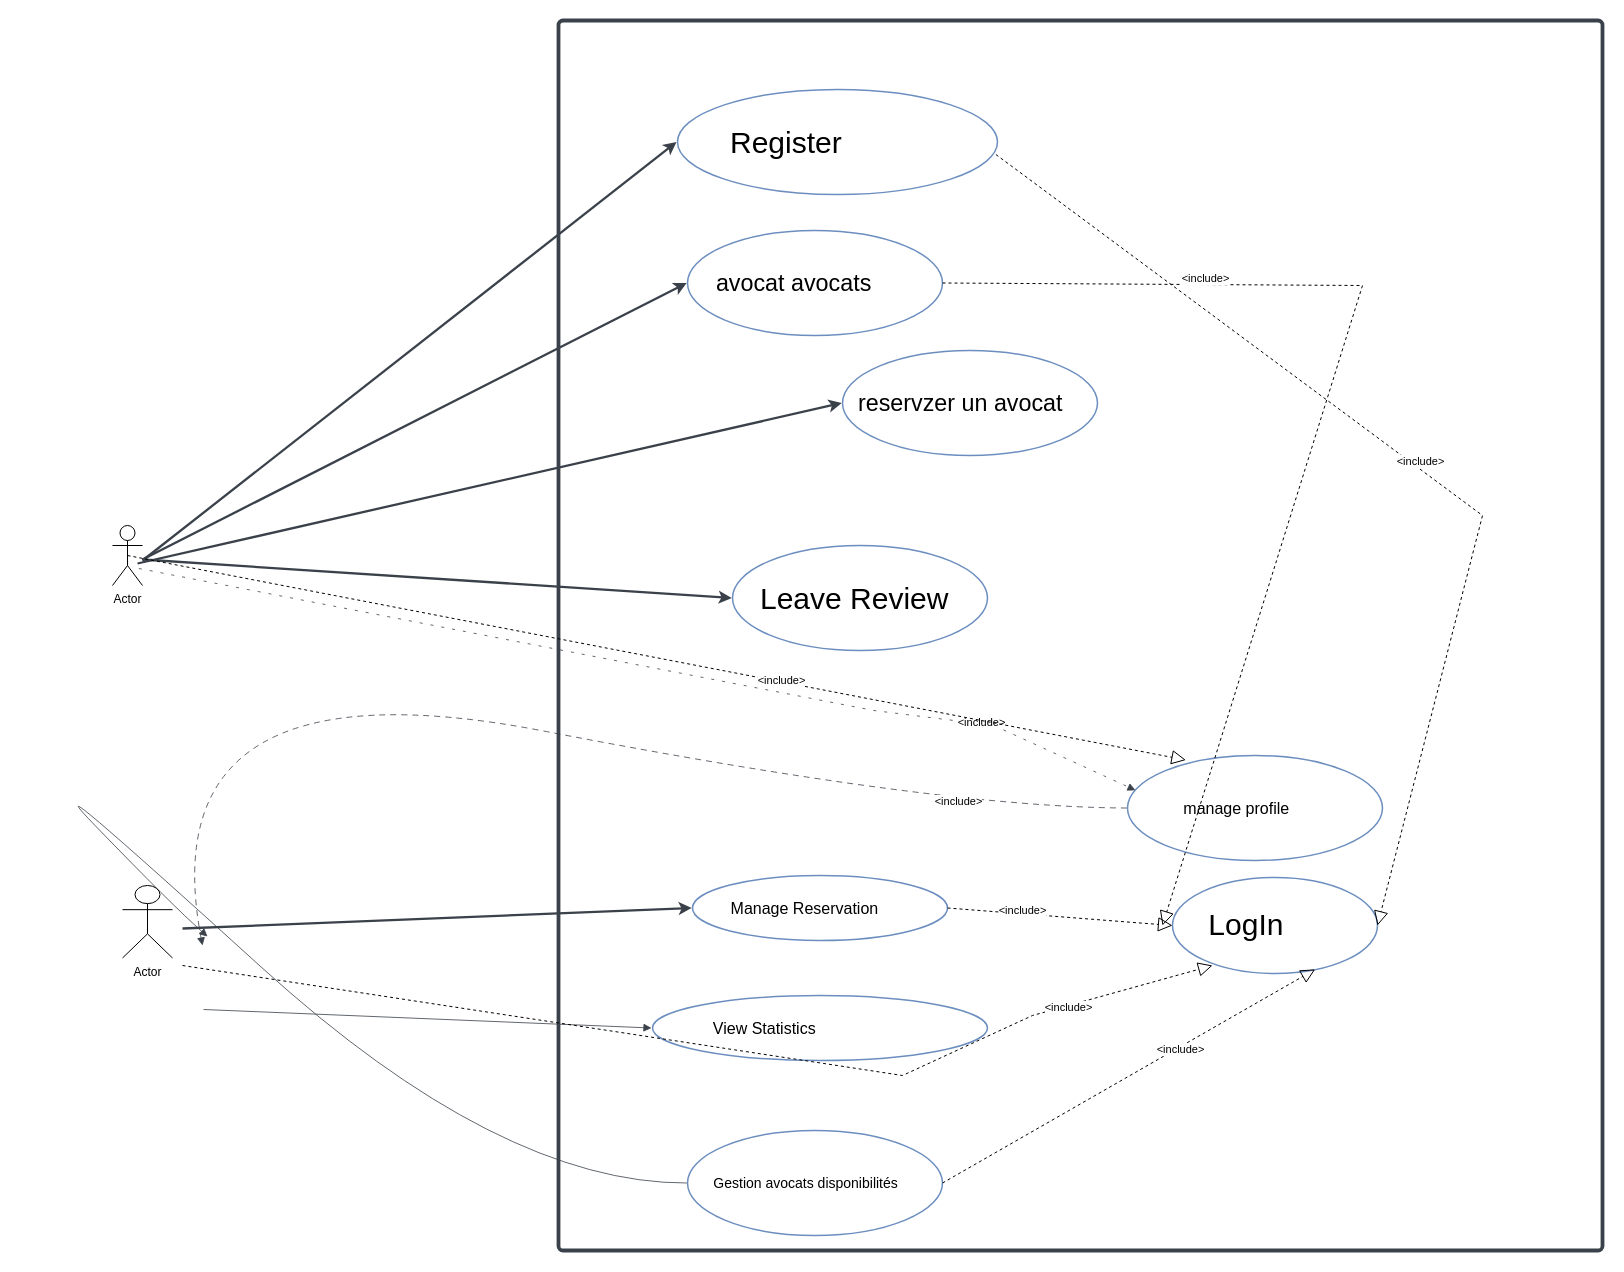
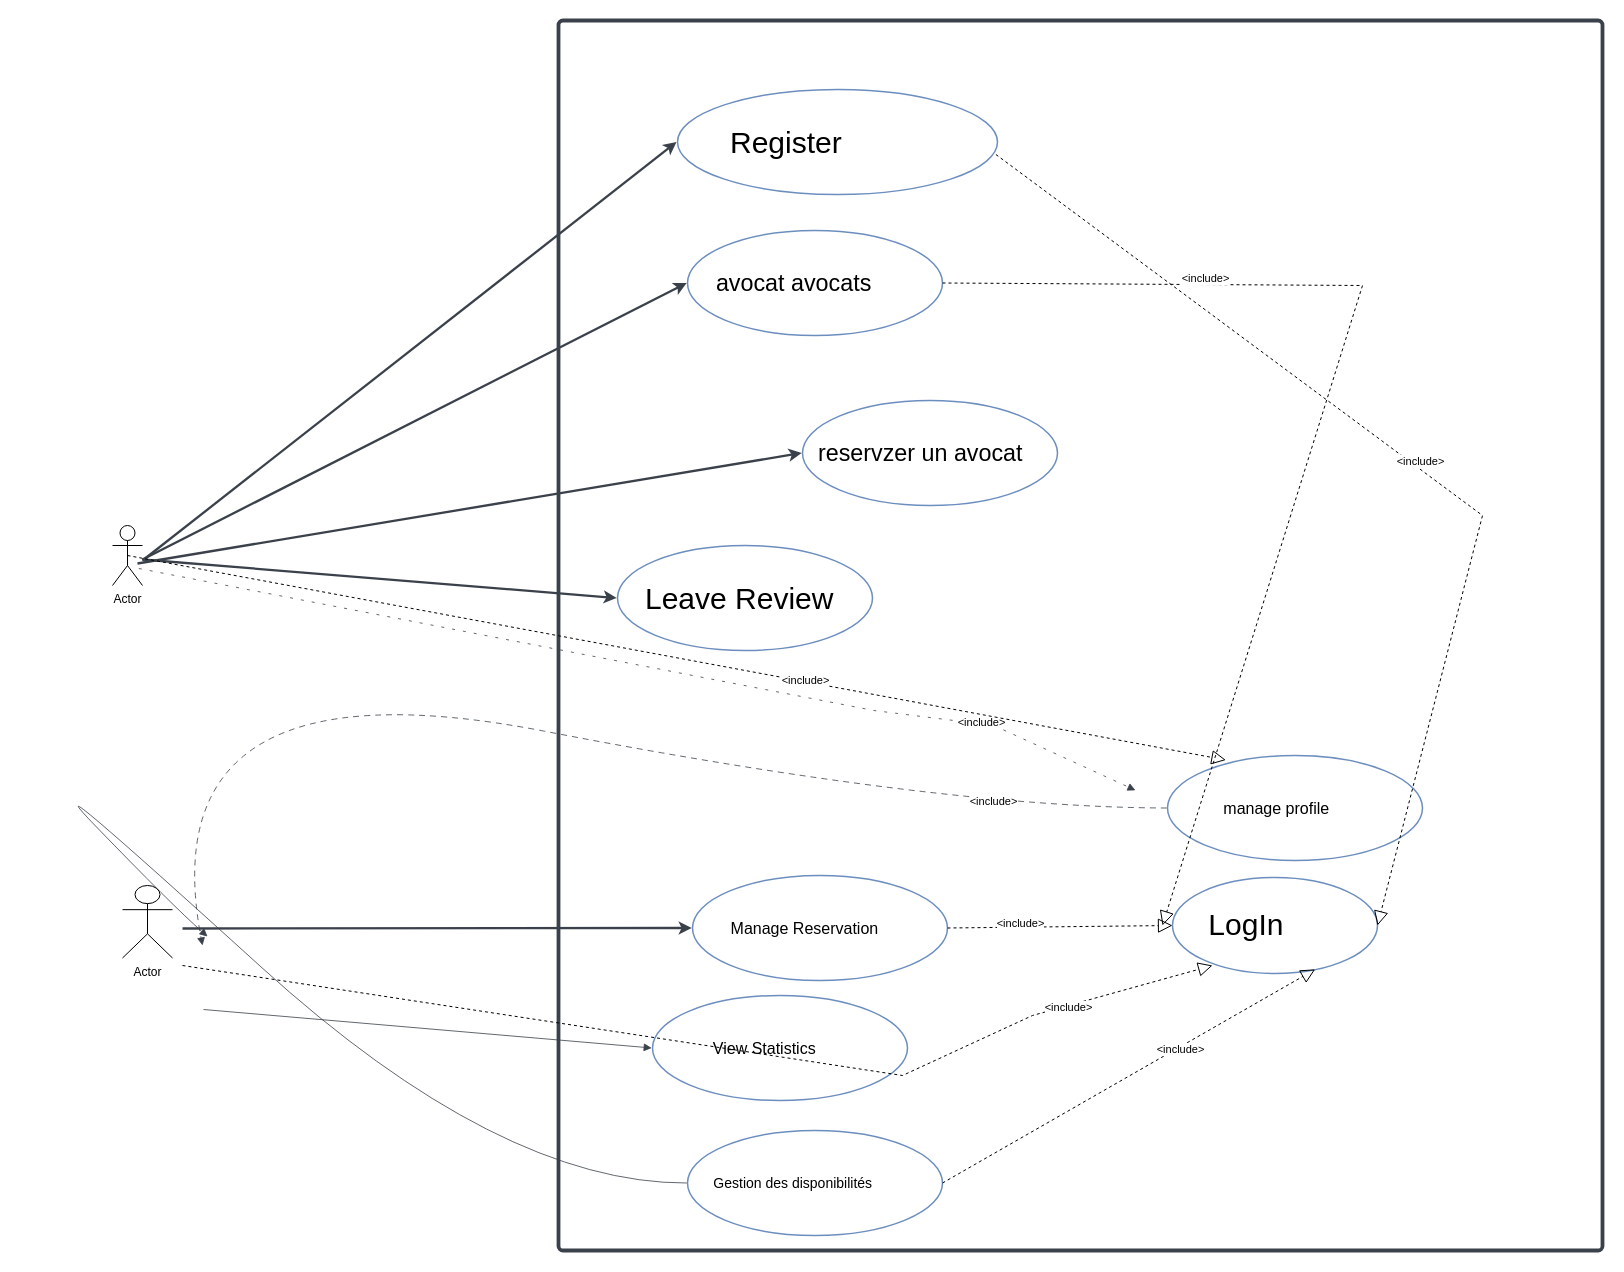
node "reservzer un avocat": moved (970, 403) -> (930, 453)
node "Leave Review": moved (860, 598) -> (745, 598)
node "manage profile": moved (1255, 808) -> (1295, 808)
node "Manage Reservation": size 255x65 -> 255x105
node "View Statistics": size 335x65 -> 255x105
node "Gestion avocats disponibilités": label "Gestion avocats disponibilités" -> "Gestion des disponibilités"
